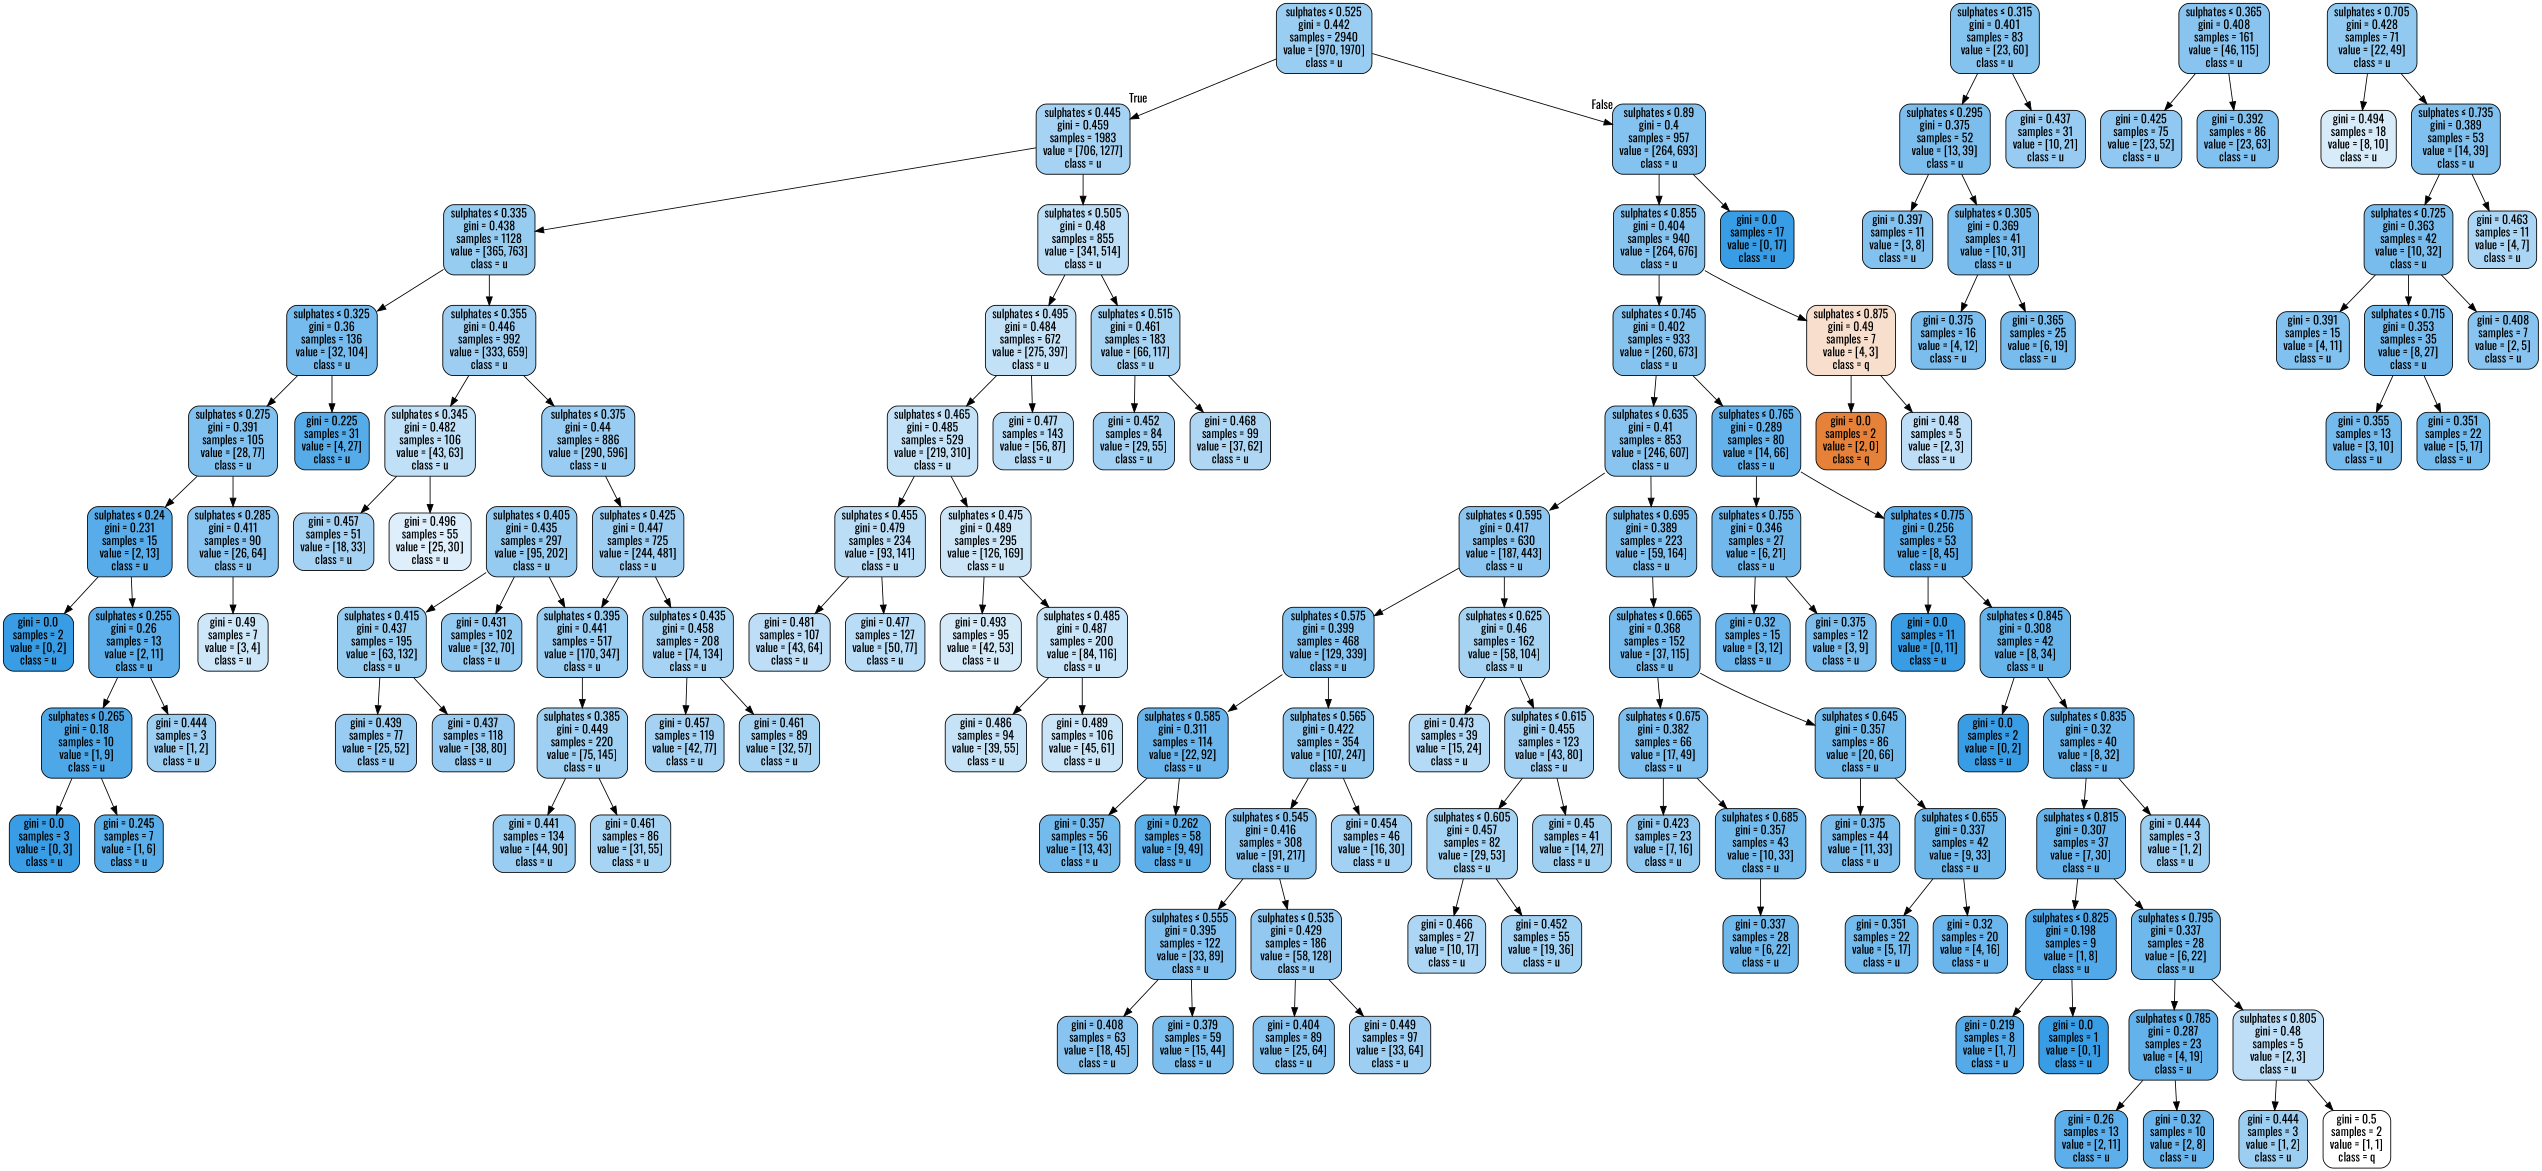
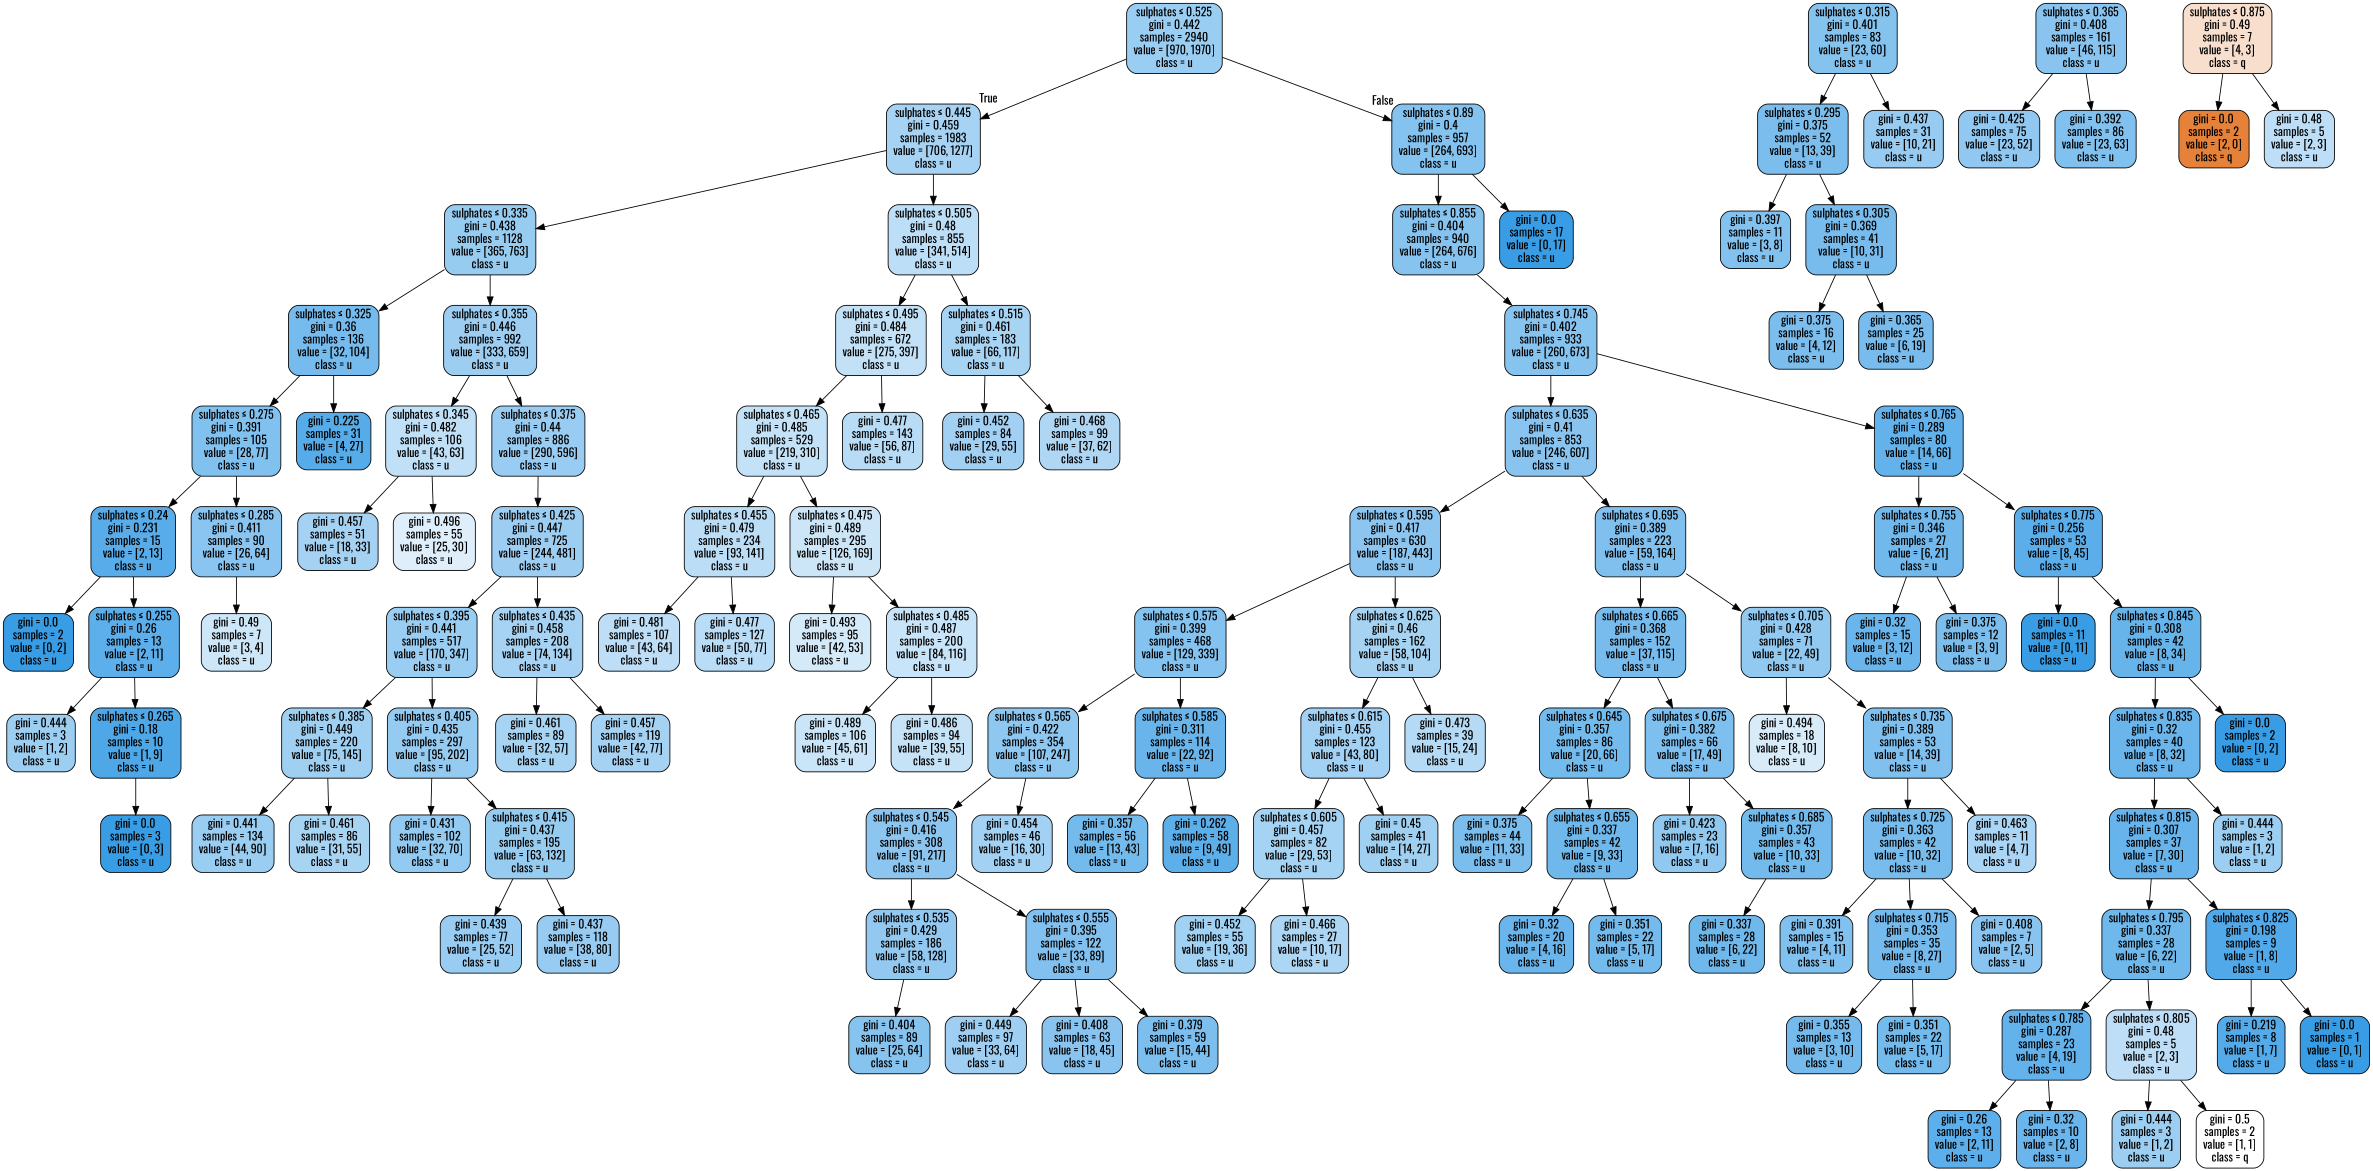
edge "sulphates ≤ 0.855" -> "sulphates ≤ 0.875": removed
edge "sulphates ≤ 0.405" -> "sulphates ≤ 0.395": reversed
edge "sulphates ≤ 0.695" -> "sulphates ≤ 0.705": added
node "gini = 0.245": removed
edge "sulphates ≤ 0.535" -> "gini = 0.449": now "sulphates ≤ 0.555" -> "gini = 0.449"
